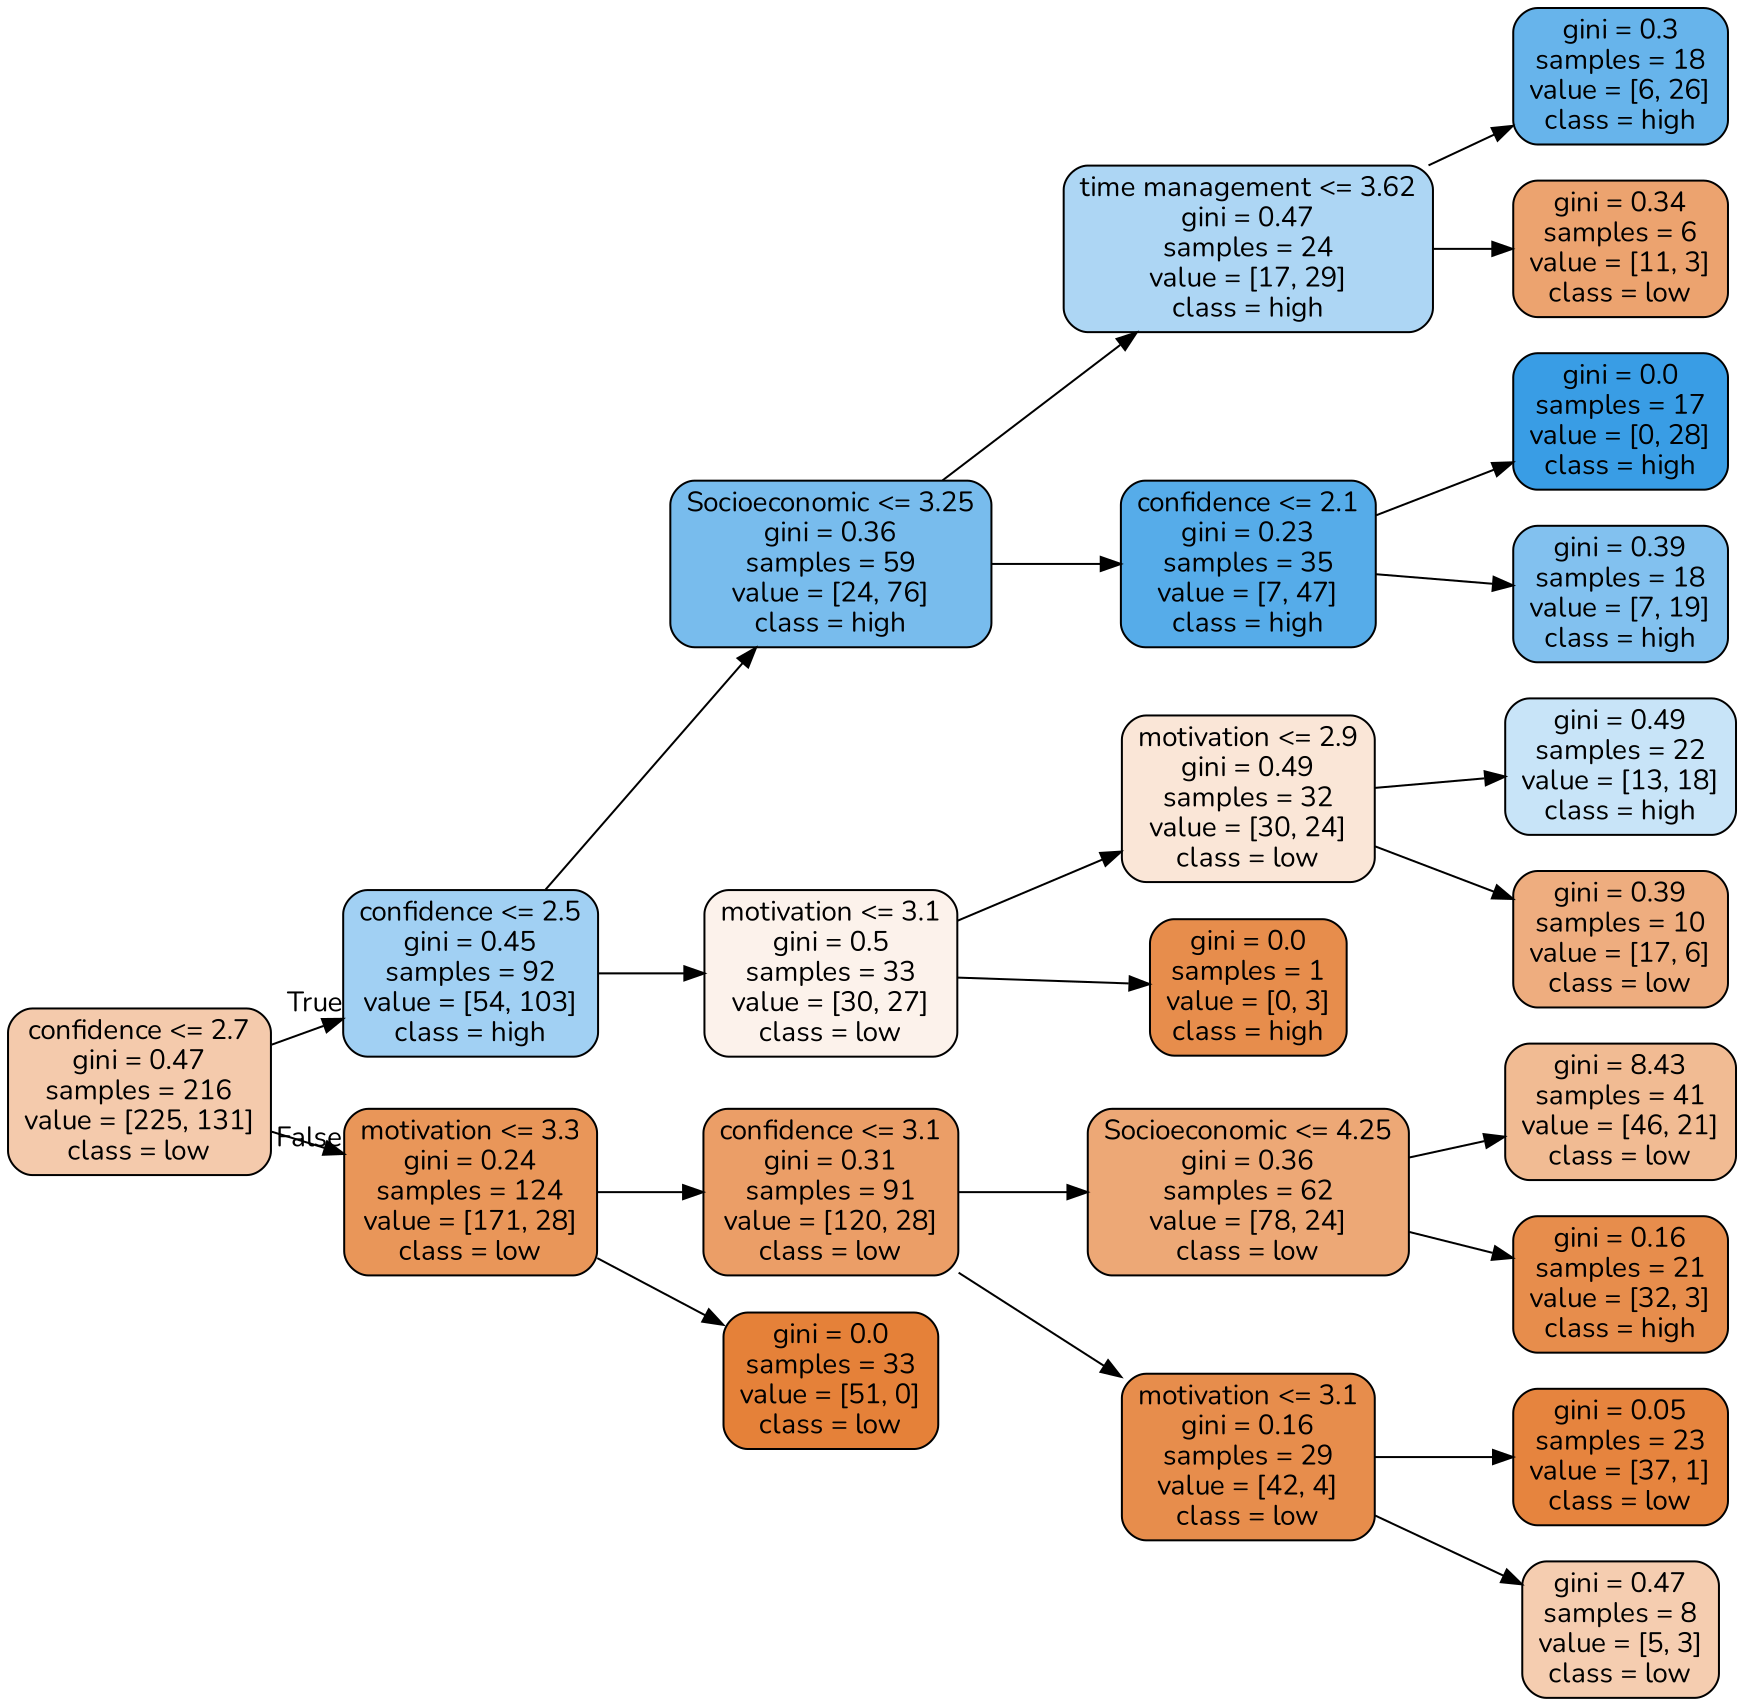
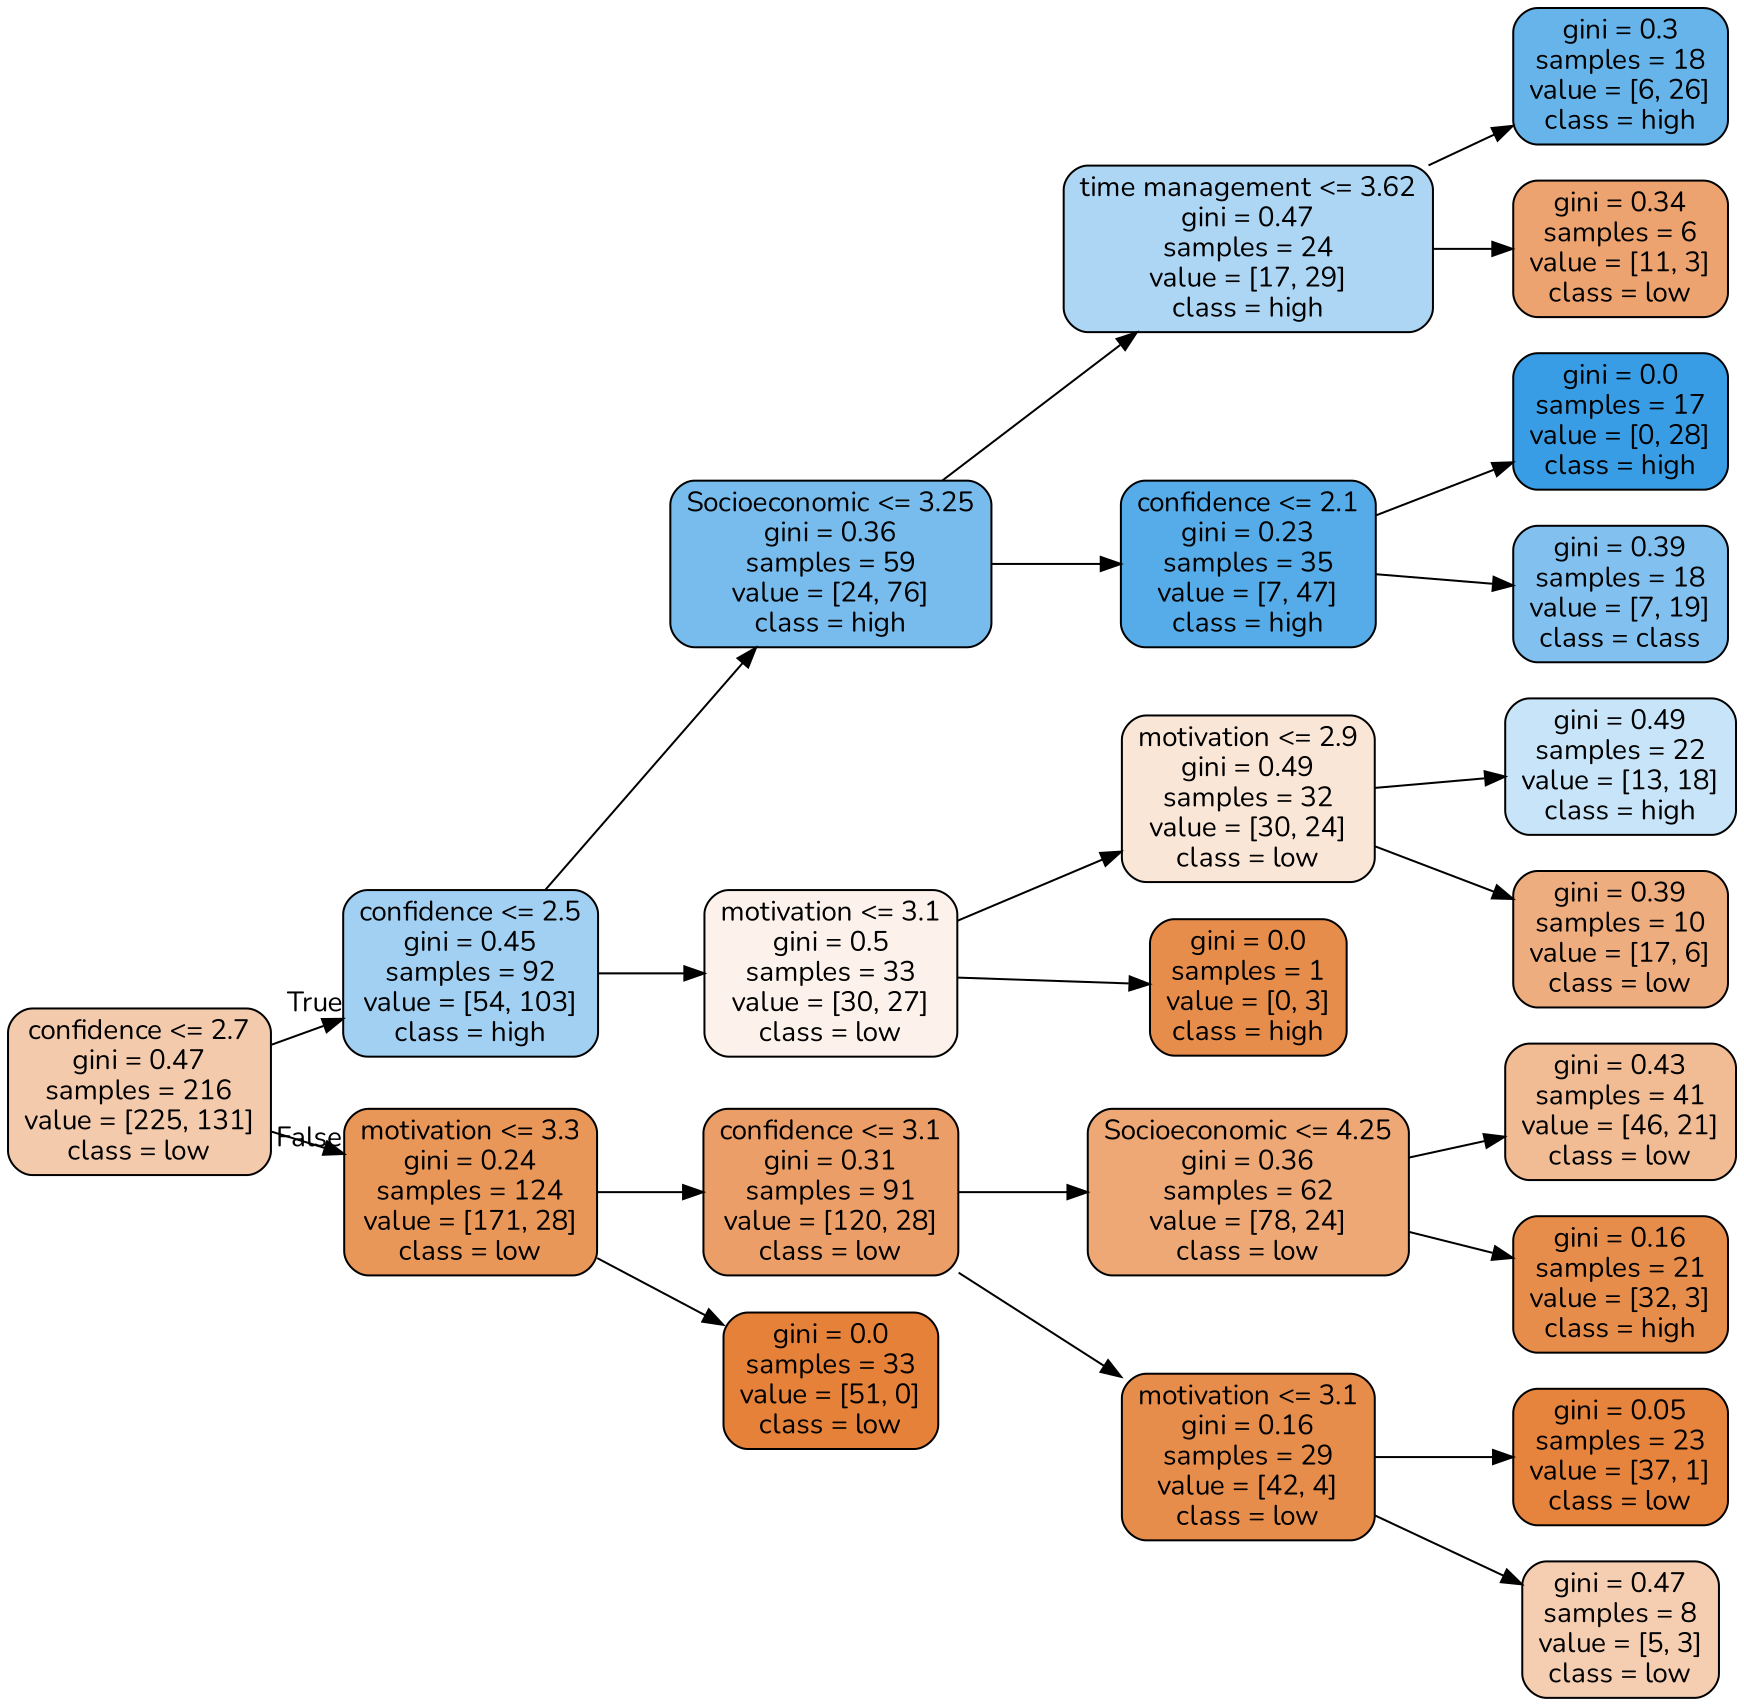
node "gini = 0.39 samples = 18 value = [7, 19] class = high": label "gini = 0.39 samples = 18 value = [7, 19] class = high" -> "gini = 0.39 samples = 18 value = [7, 19] class = class"
node "gini = 8.43 samples = 41 value = [46, 21] class = low": label "gini = 8.43 samples = 41 value = [46, 21] class = low" -> "gini = 0.43 samples = 41 value = [46, 21] class = low"
